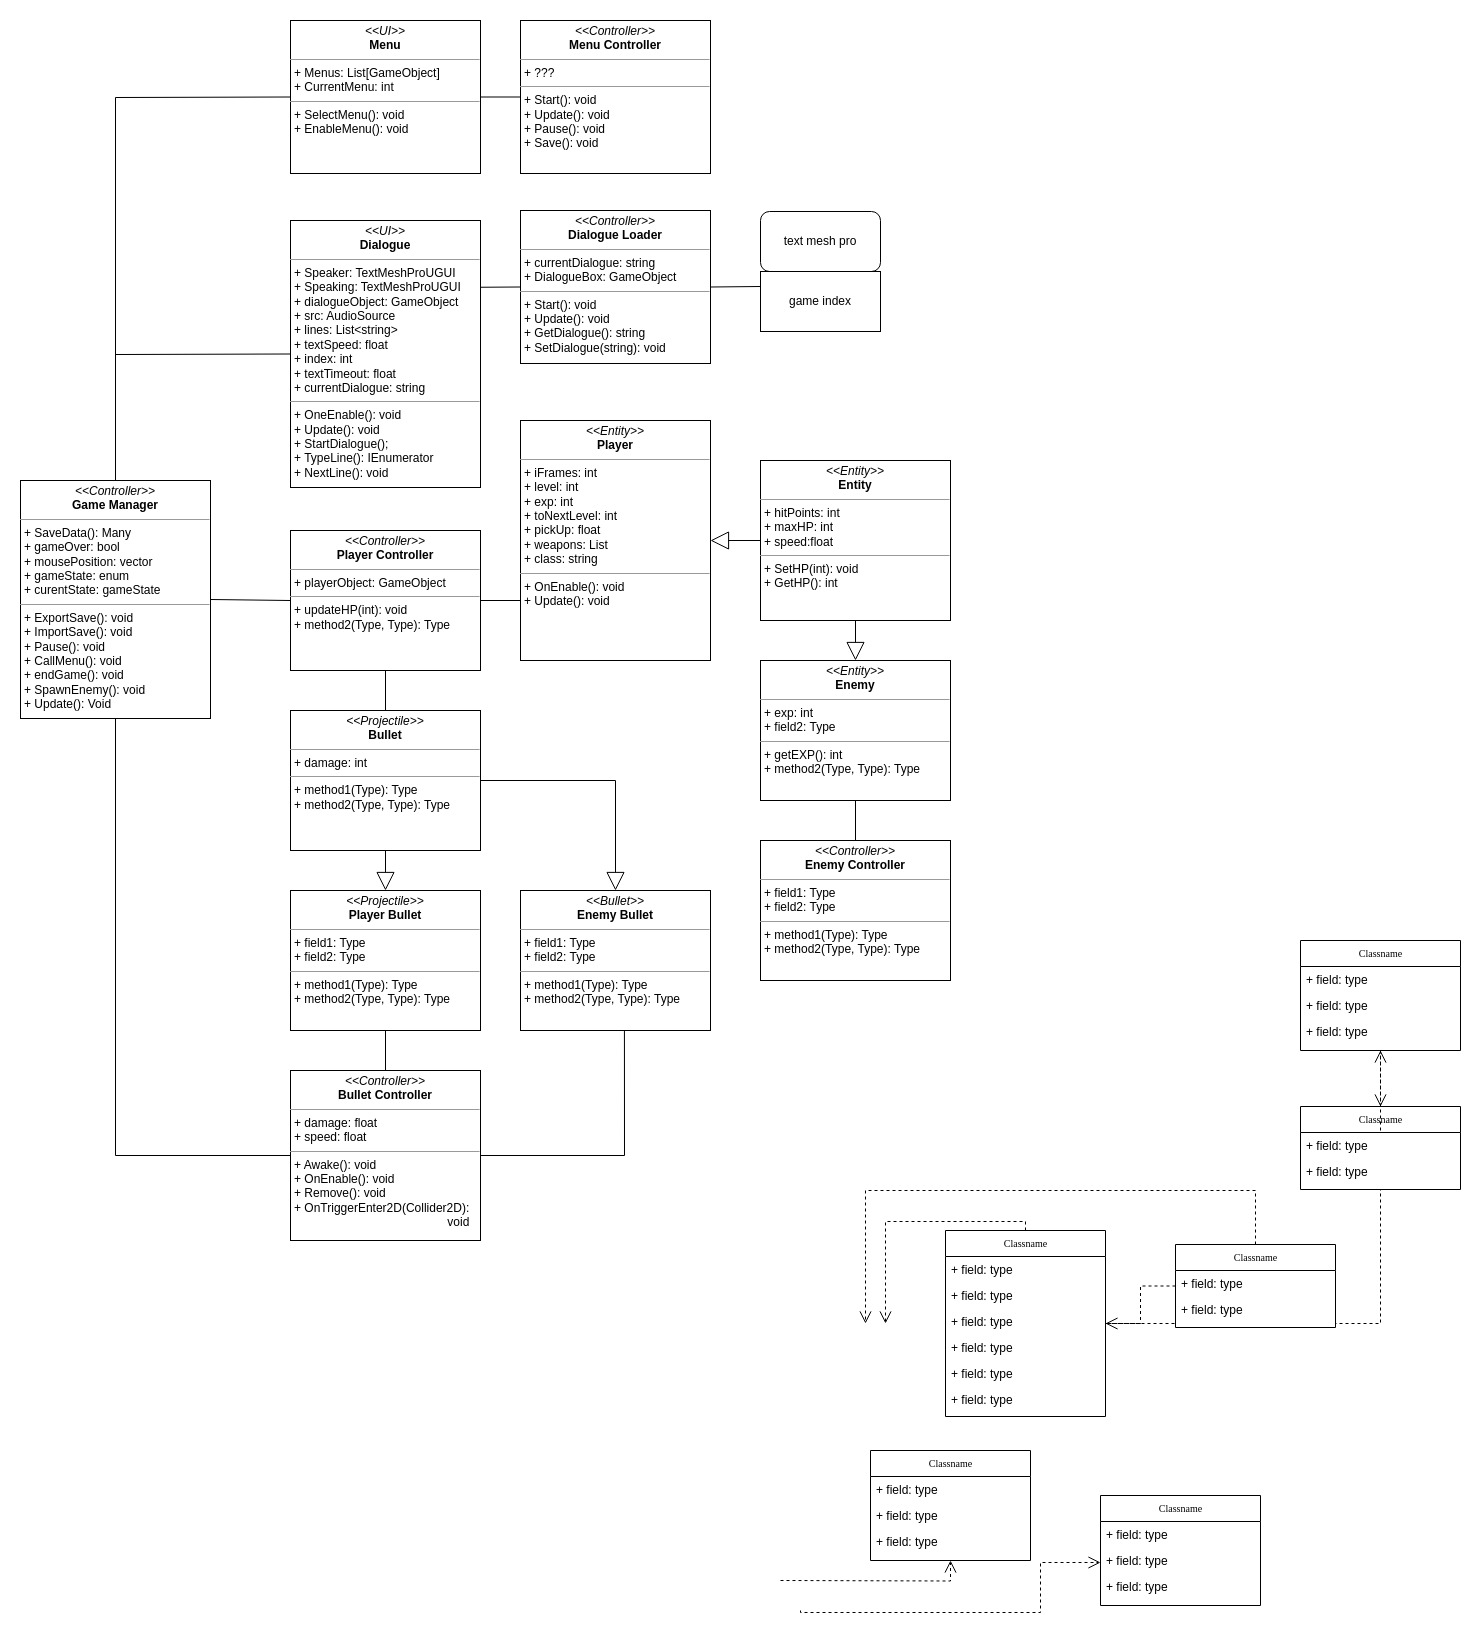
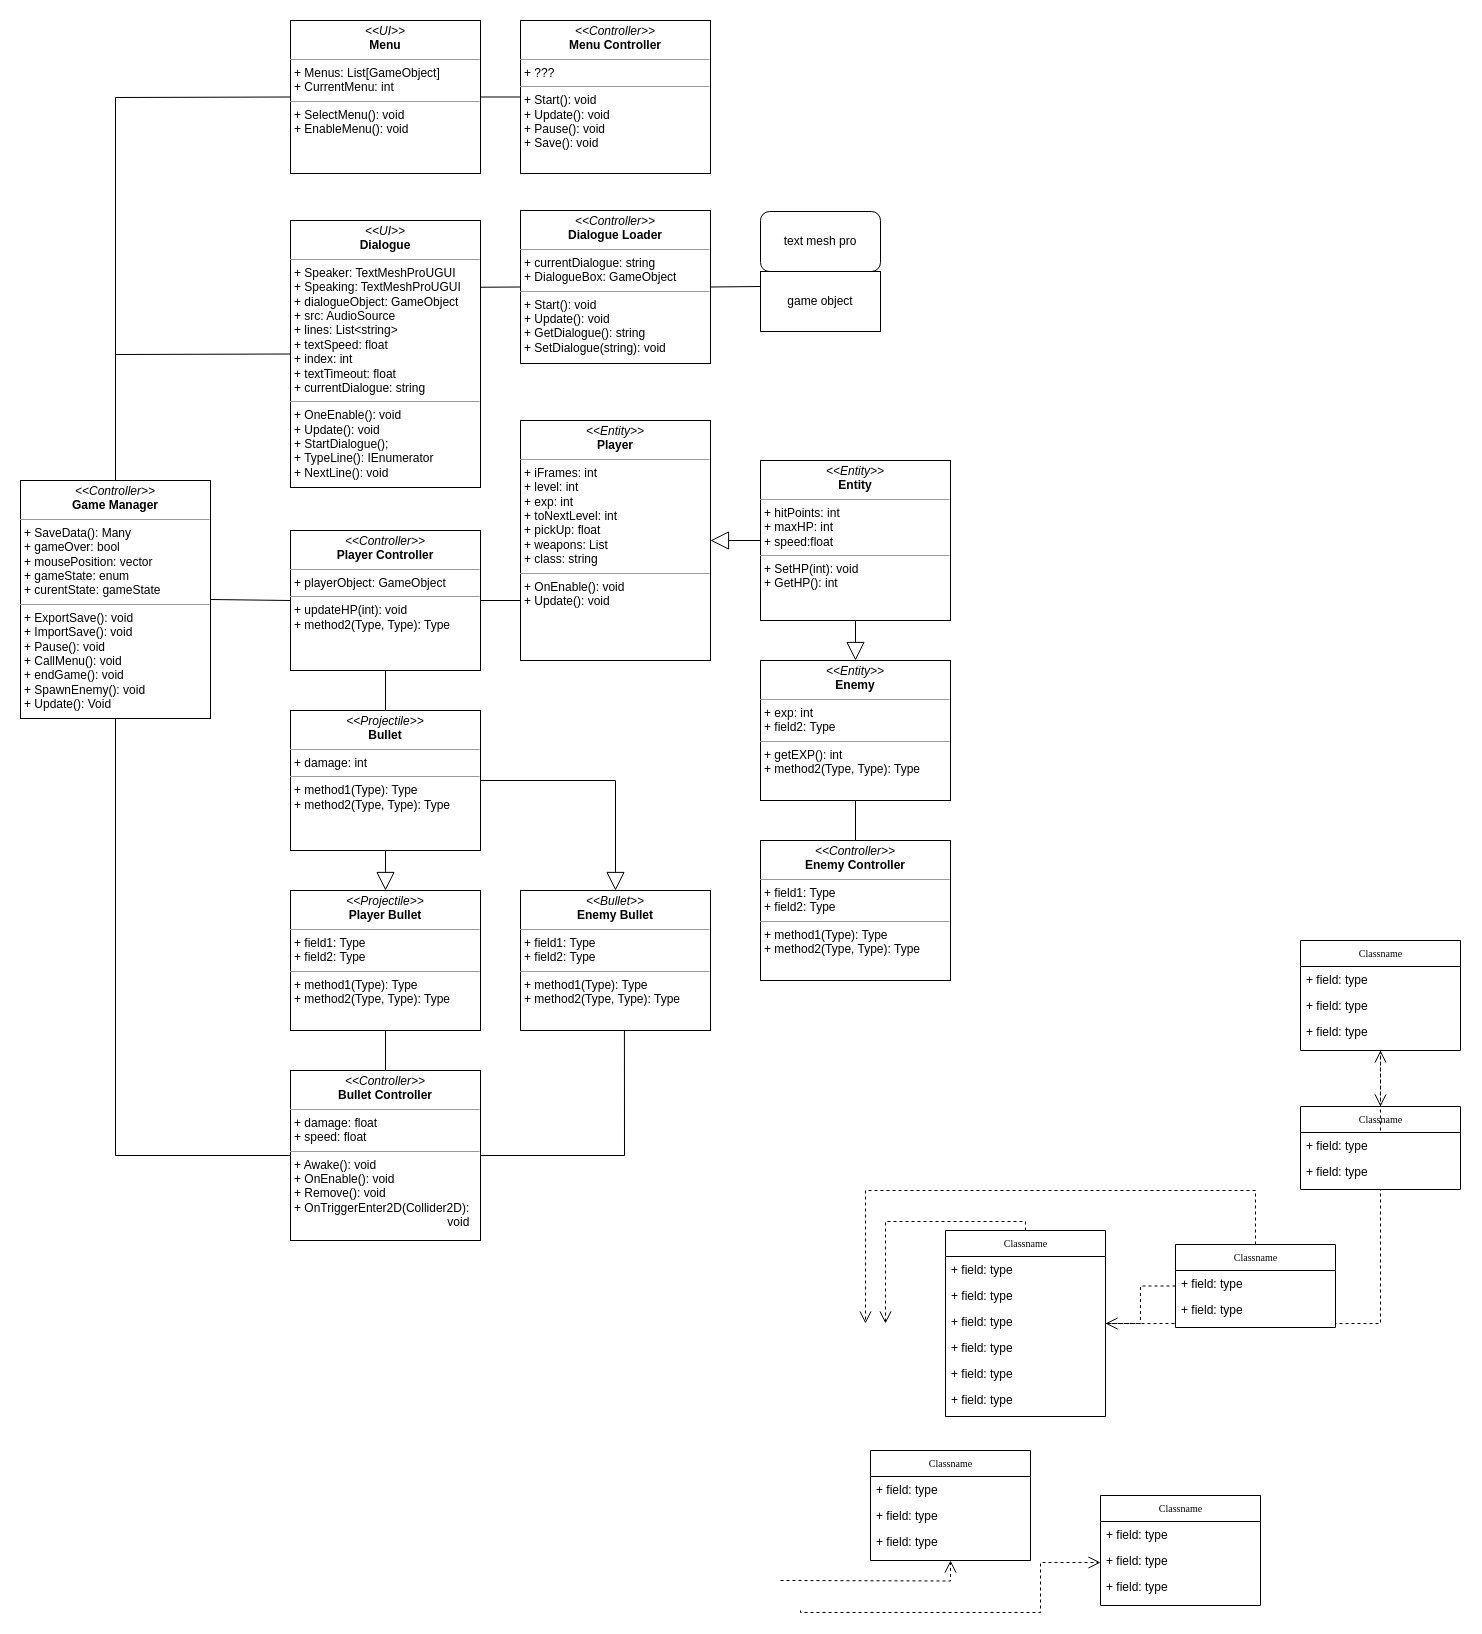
node "game index": label "game index" -> "game object"
